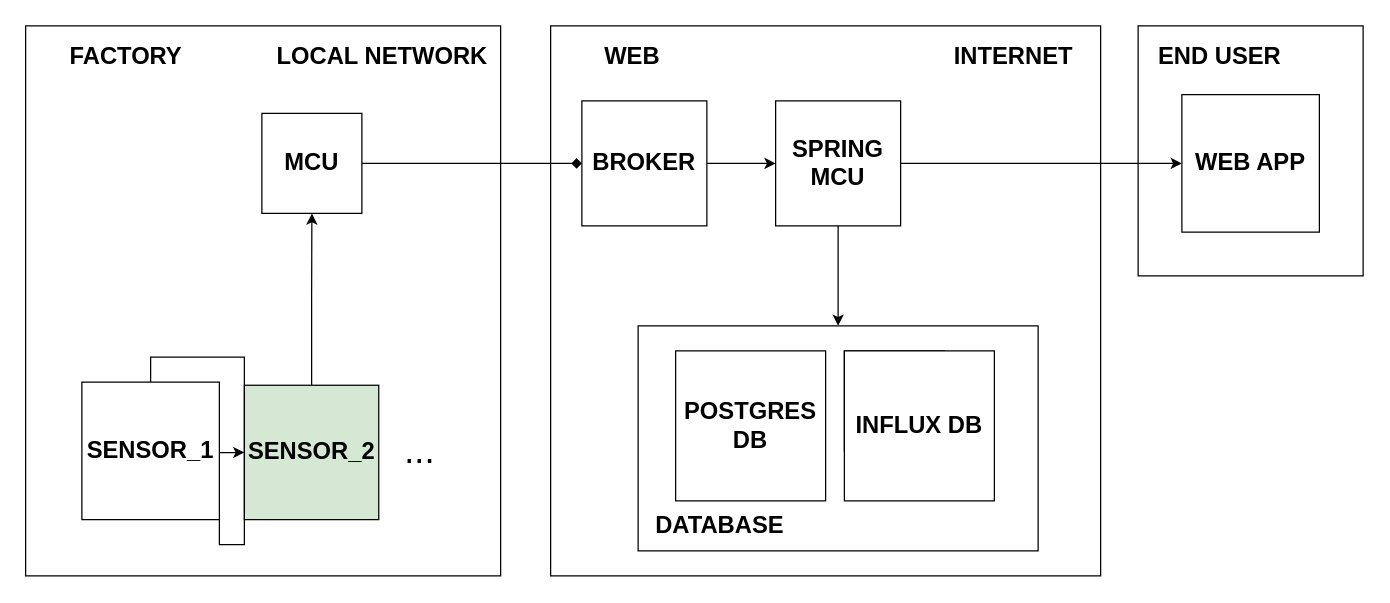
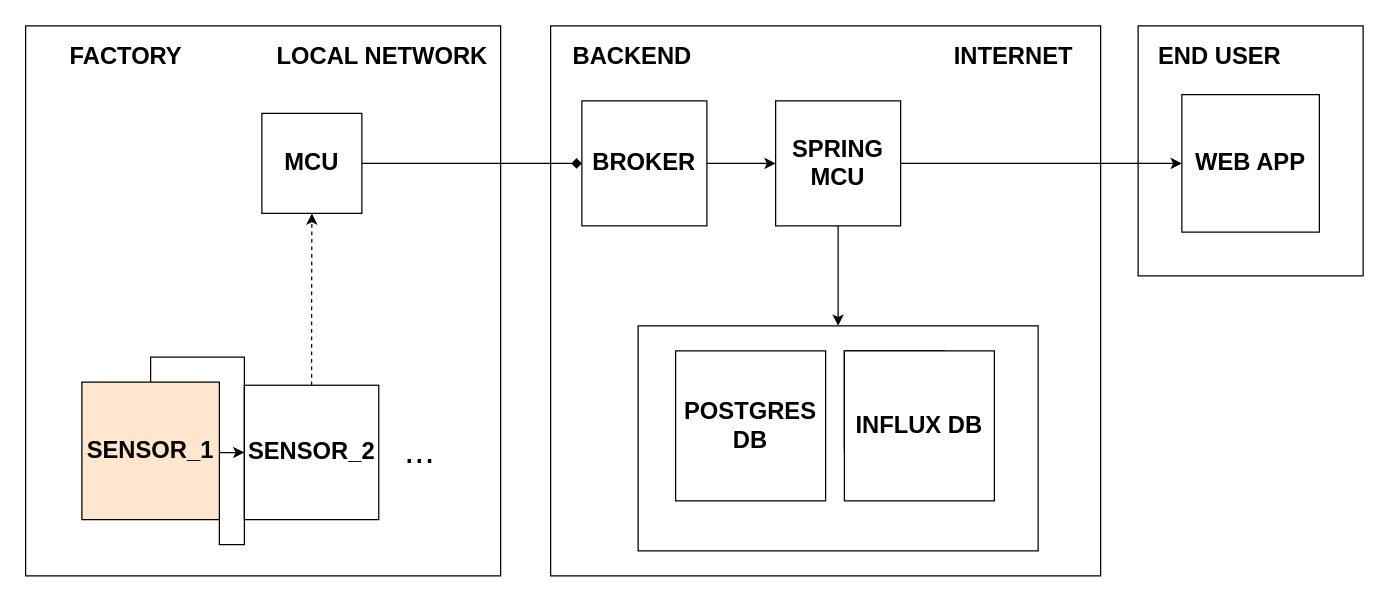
node "WEB": label "WEB" -> "BACKEND"
edge "SENSOR_2" -> "MCU": style solid -> dashed
node "SENSOR_1": fillcolor #ffffff -> #ffe6cc
node "SENSOR_2": fillcolor #d5e8d4 -> #ffffff
node "DATABASE": removed
